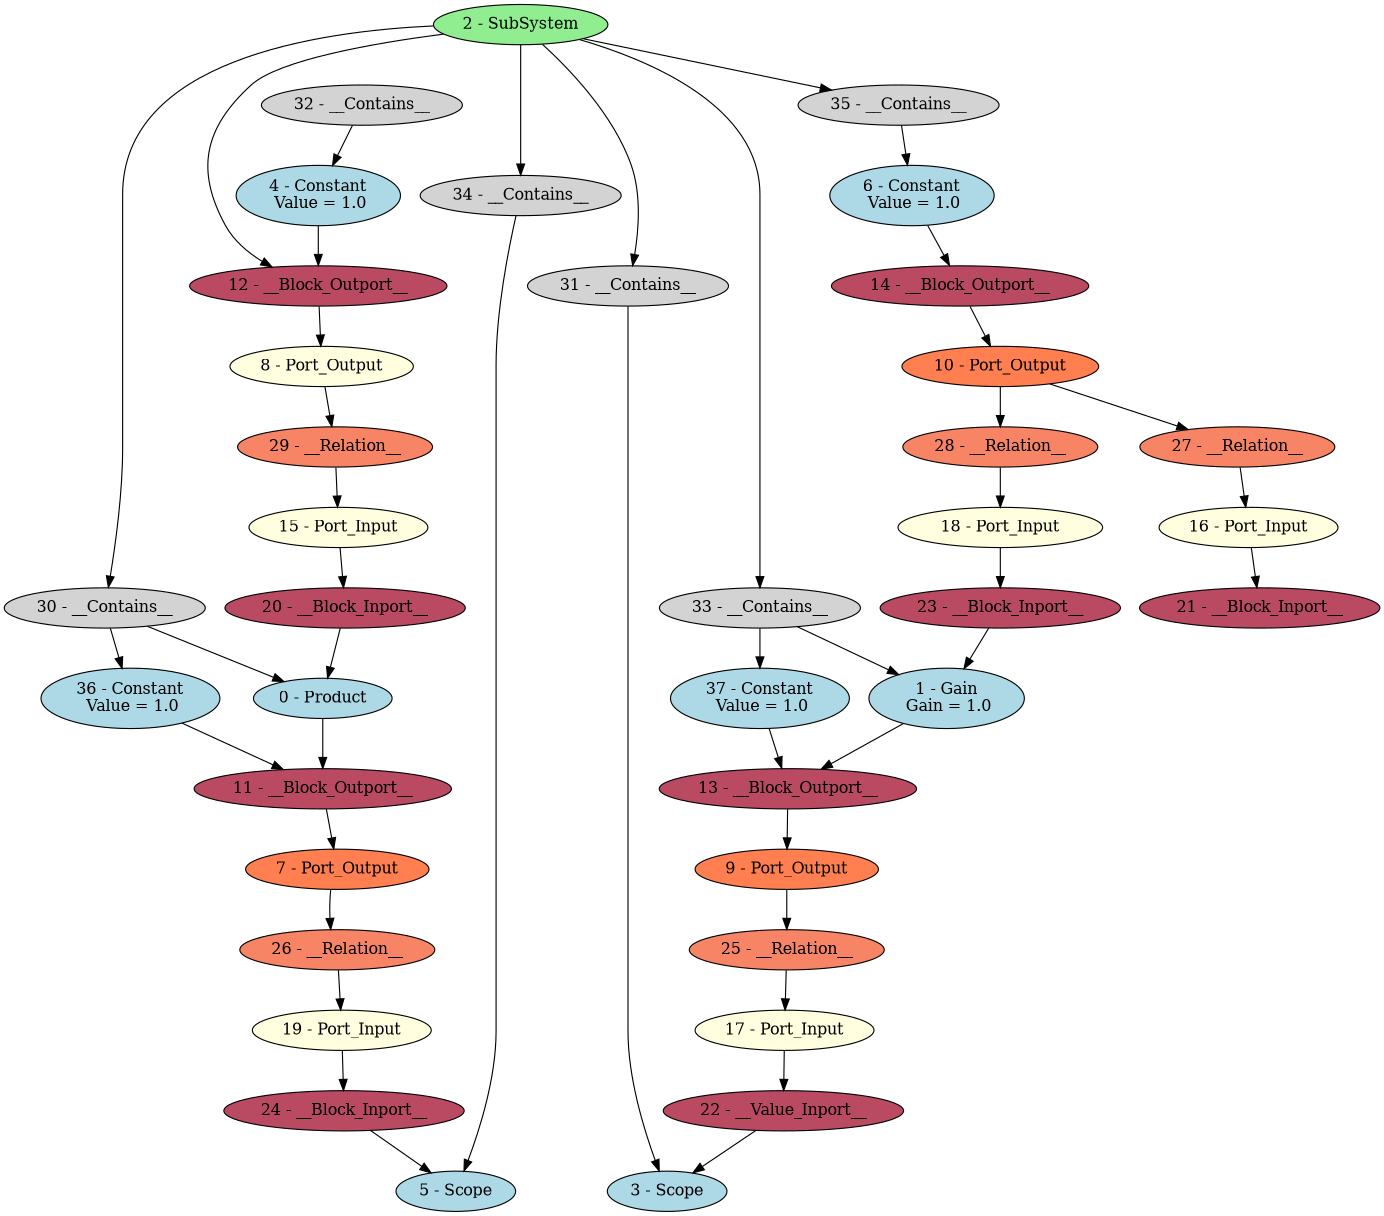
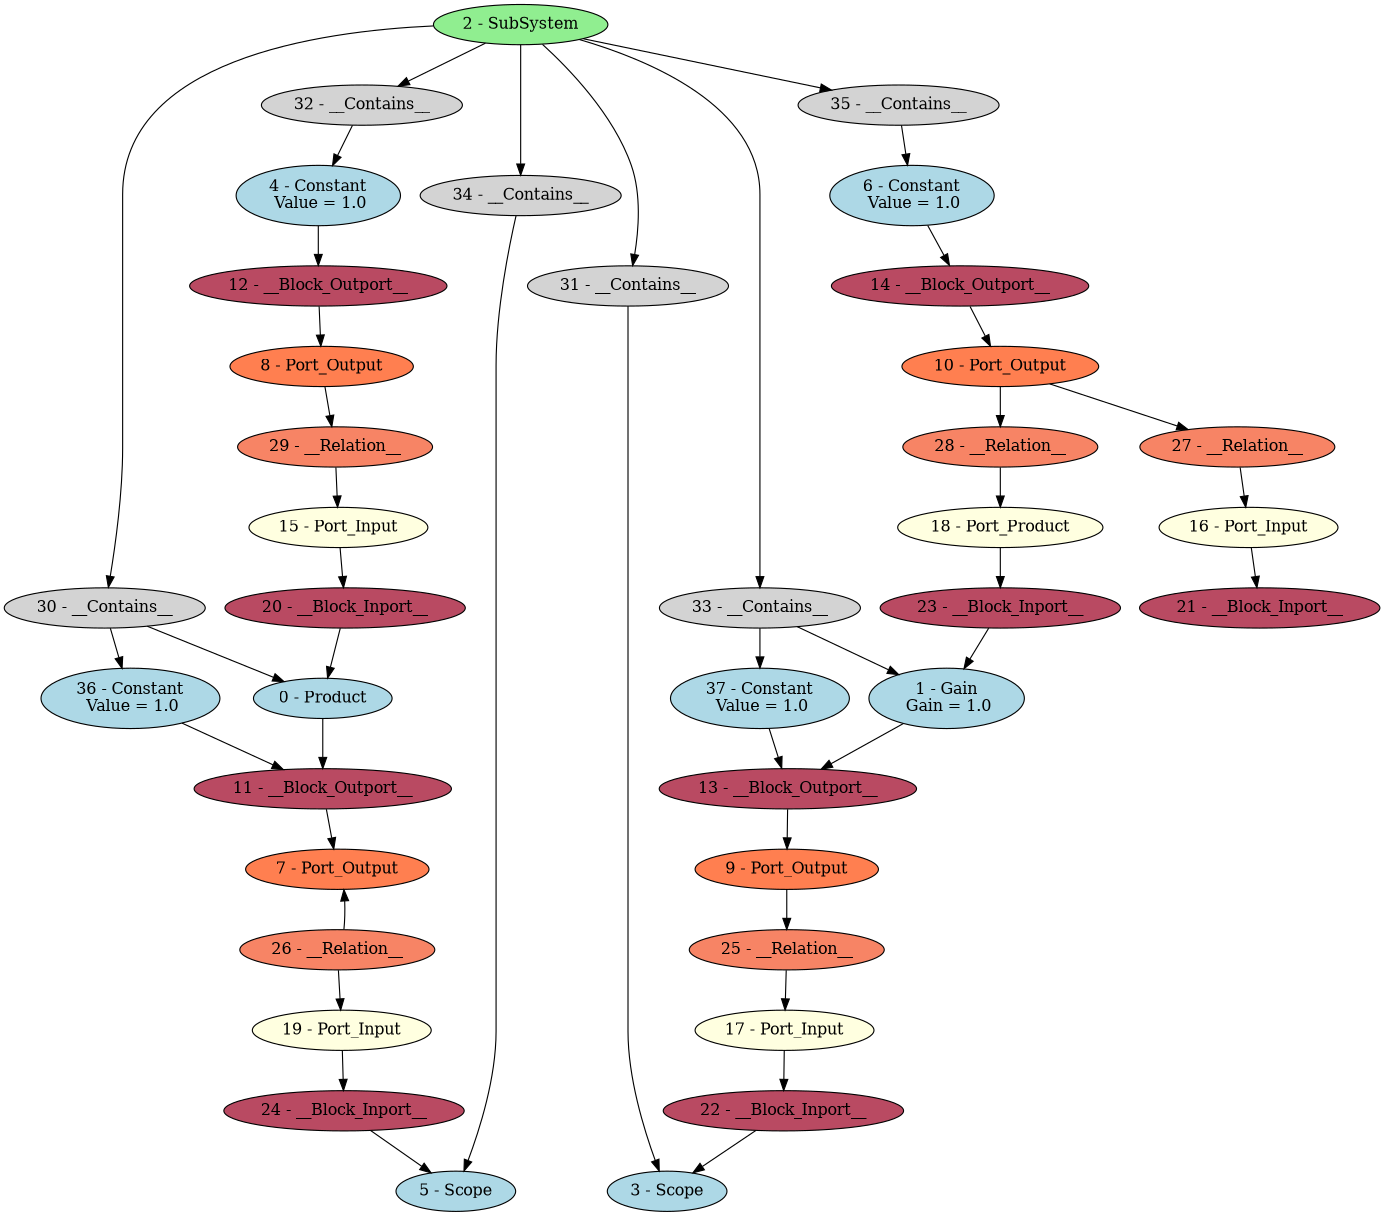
edge "2 - SubSystem" -> "12 - __Block_Outport__": now "2 - SubSystem" -> "32 - __Contains__"
node "8 - Port_Output": fillcolor lightyellow -> coral
node "18 - Port_Input": label "18 - Port_Input" -> "18 - Port_Product"
edge "7 - Port_Output" -> "26 - __Relation__": reversed
node "22 - __Value_Inport__": label "22 - __Value_Inport__" -> "22 - __Block_Inport__"
